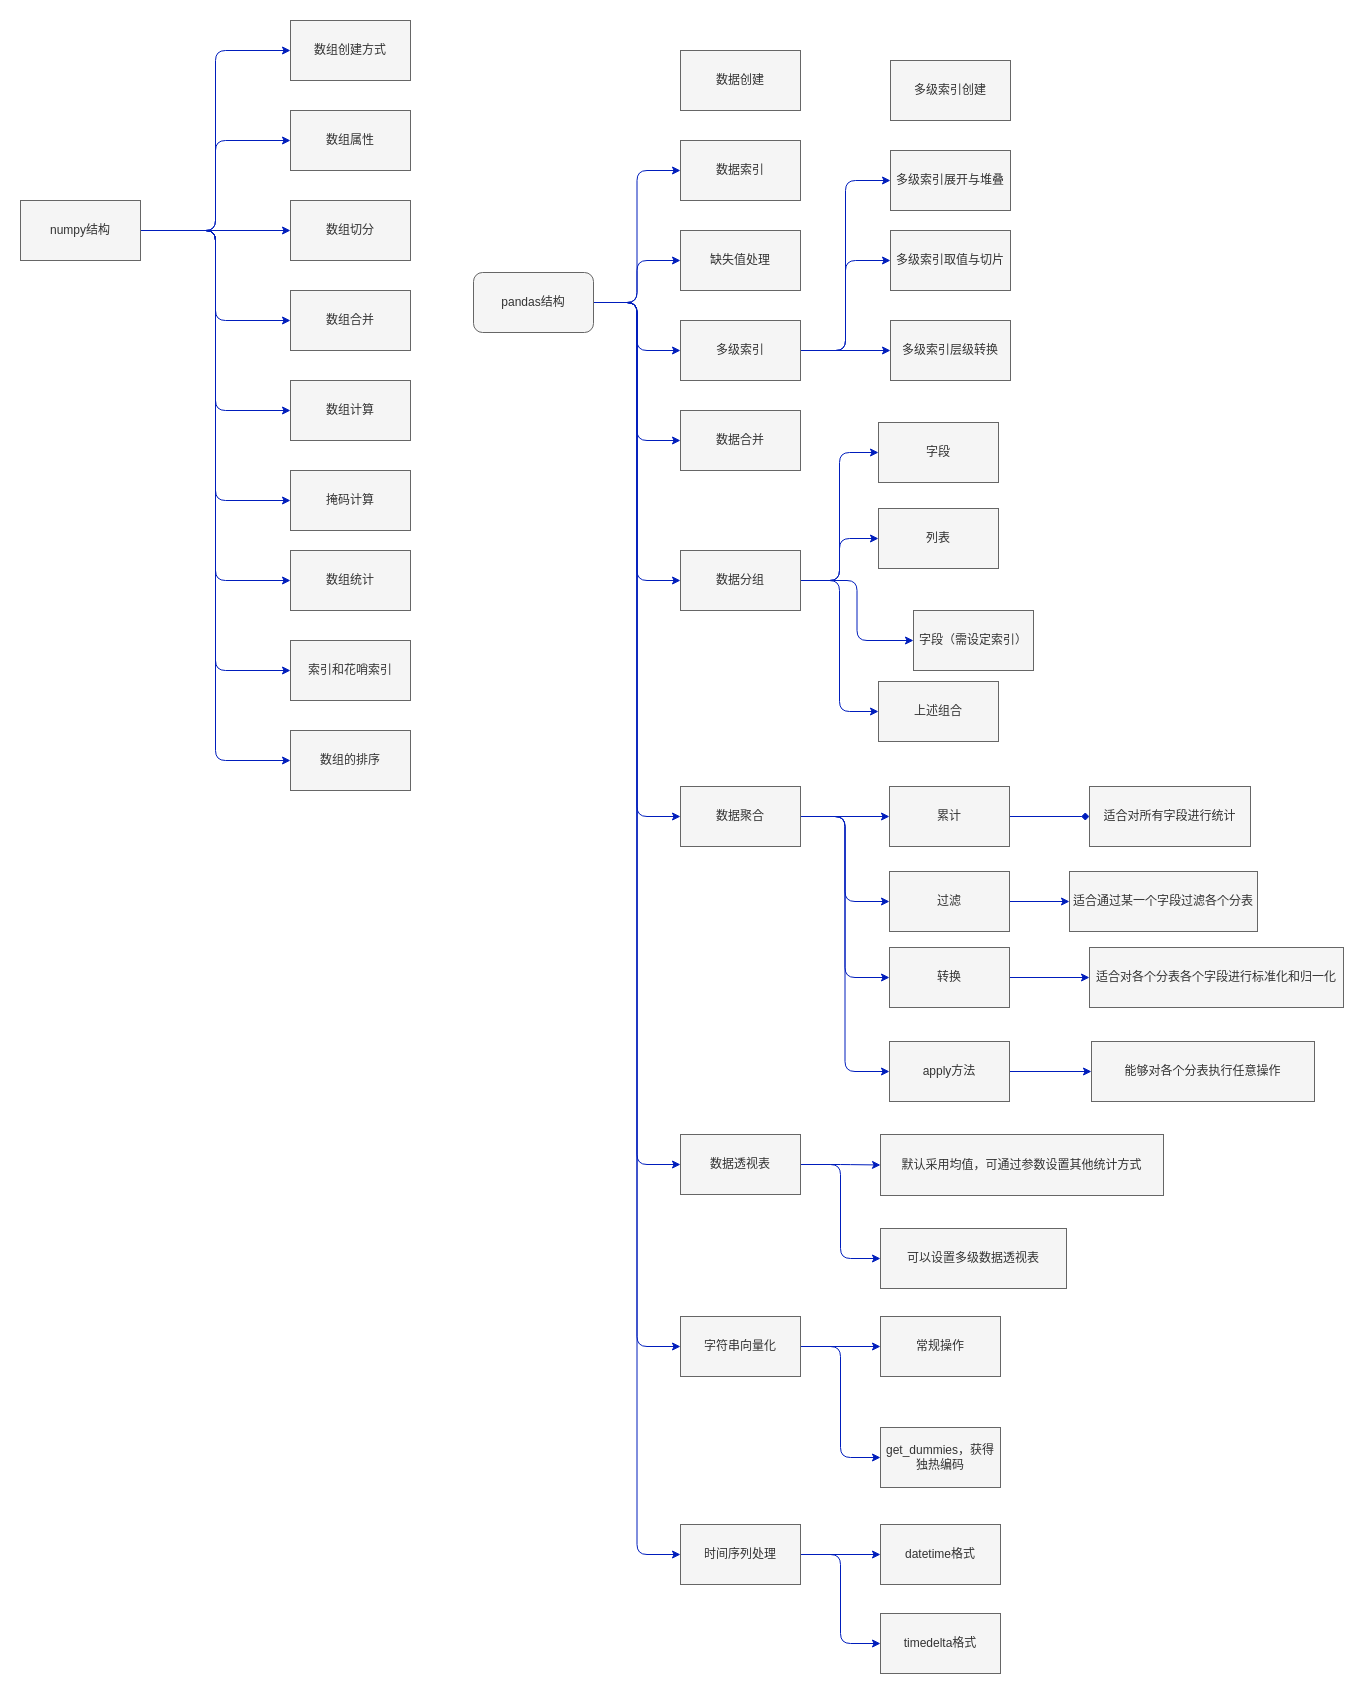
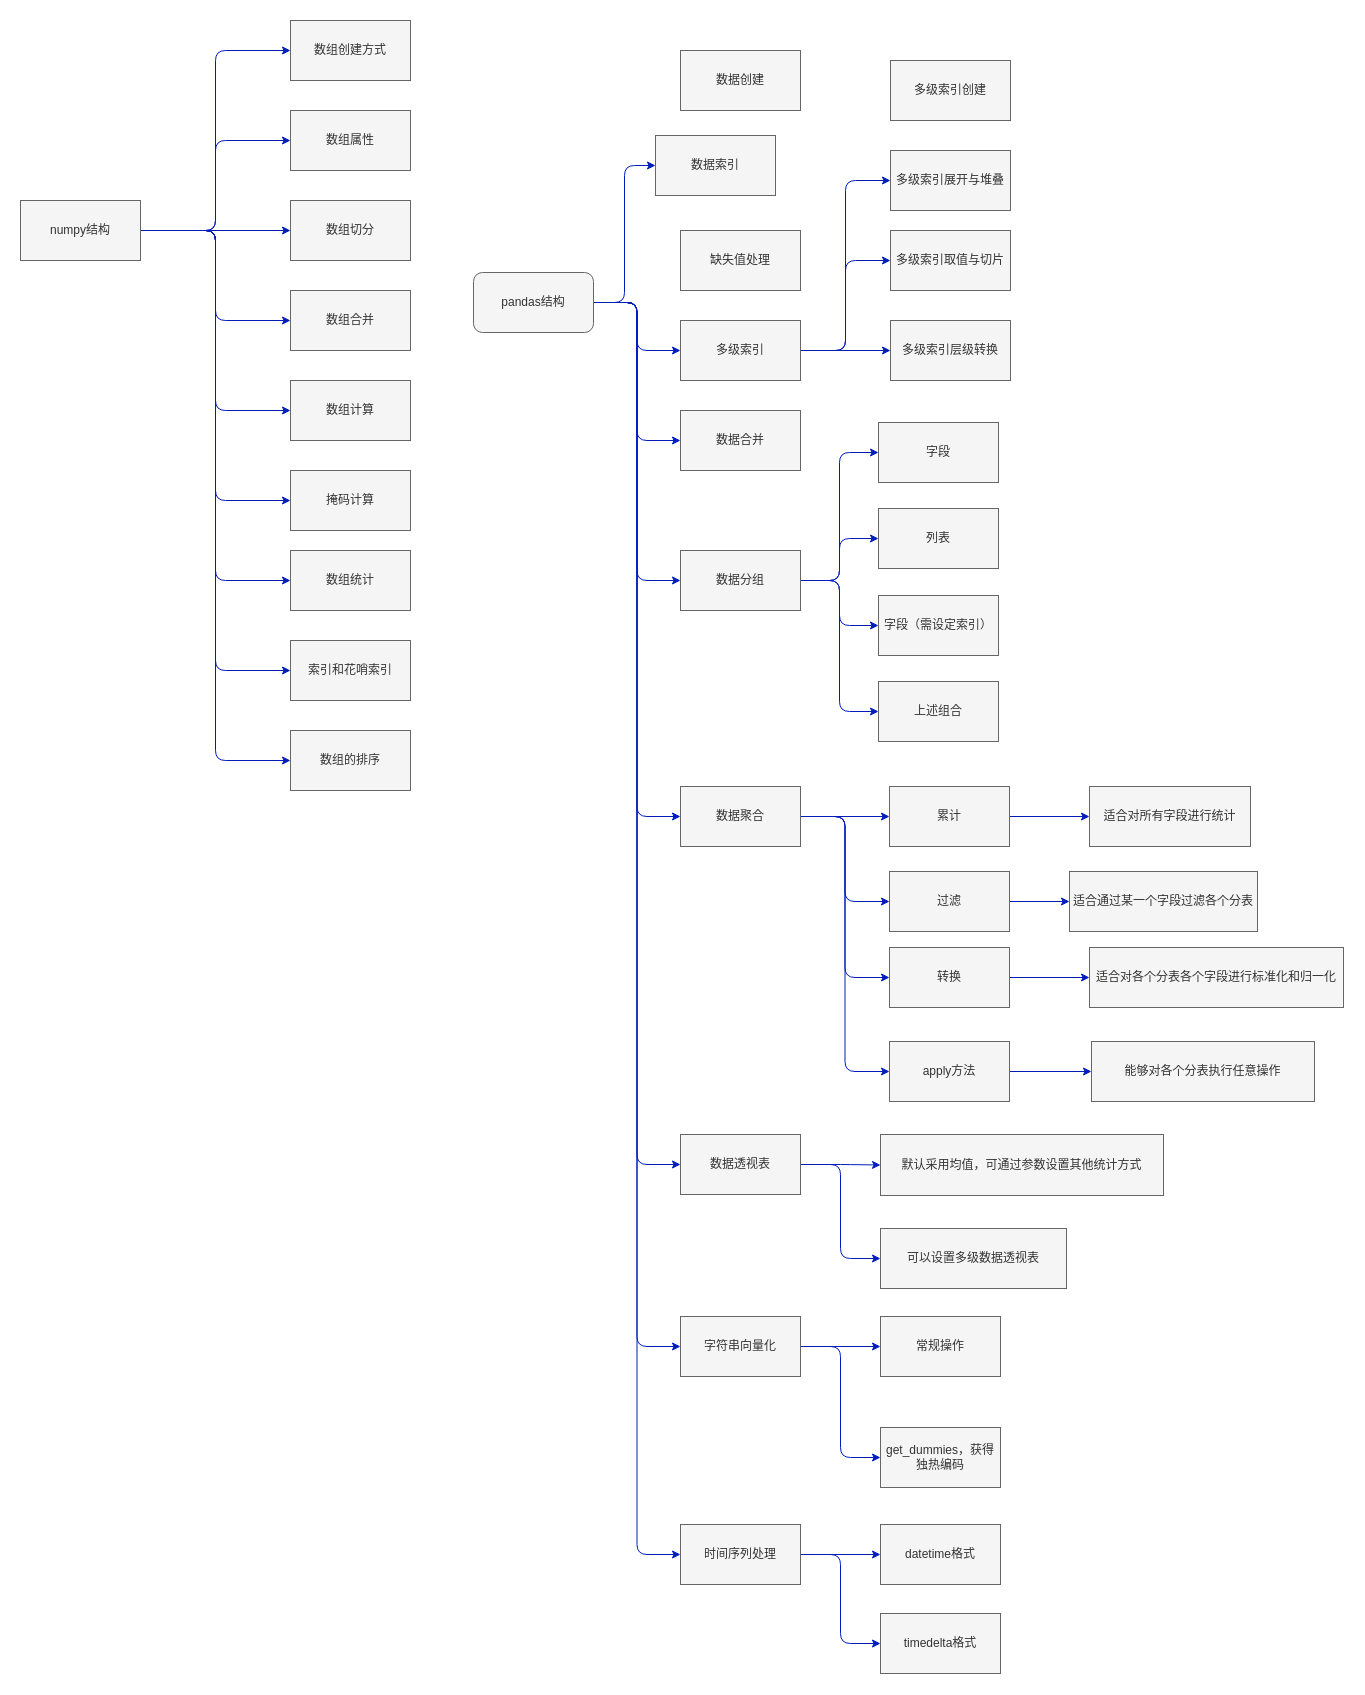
node "数据索引": moved (741, 171) -> (716, 166)
edge "pandas结构" -> "缺失值处理": removed
node "字段（需设定索引）": moved (974, 641) -> (939, 626)
edge "累计" -> "适合对所有字段进行统计": arrowhead diamond -> classic
